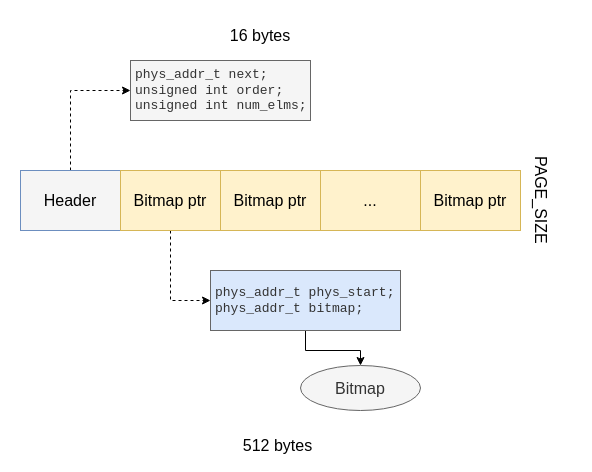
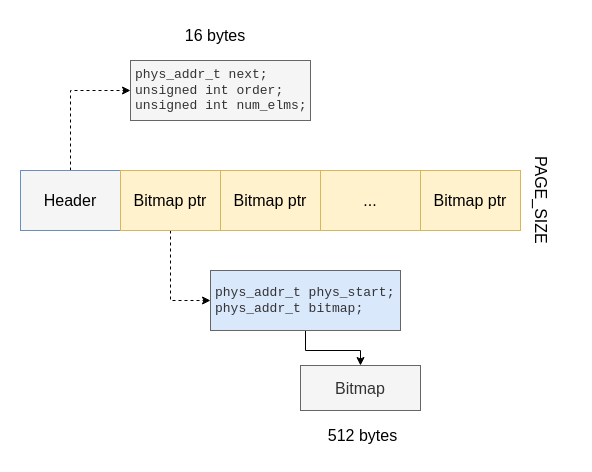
node "16 bytes": moved (261, 36) -> (216, 36)
node "Bitmap": shape ellipse -> rectangle
node "512 bytes": moved (278, 446) -> (363, 436)
